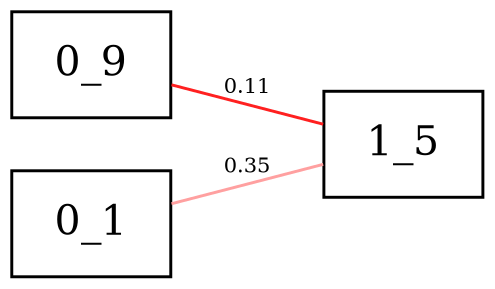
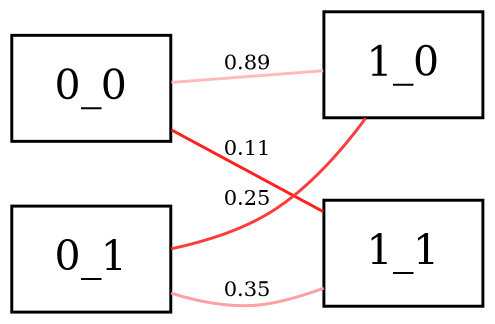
node "0_9": label "0_9" -> "0_0"
node "1_0": added
node "1_5": label "1_5" -> "1_1"
